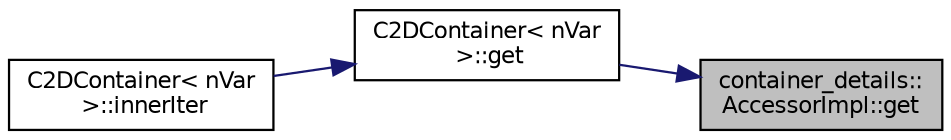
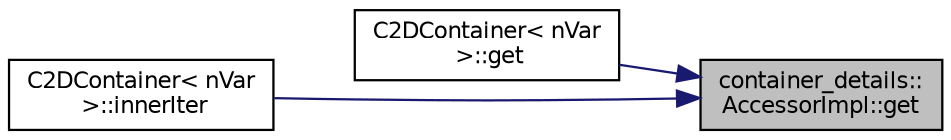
edge "C2DContainer< nVar >::innerIter" -> "C2DContainer< nVar >::get": now "C2DContainer< nVar >::innerIter" -> "container_details:: AccessorImpl::get"
